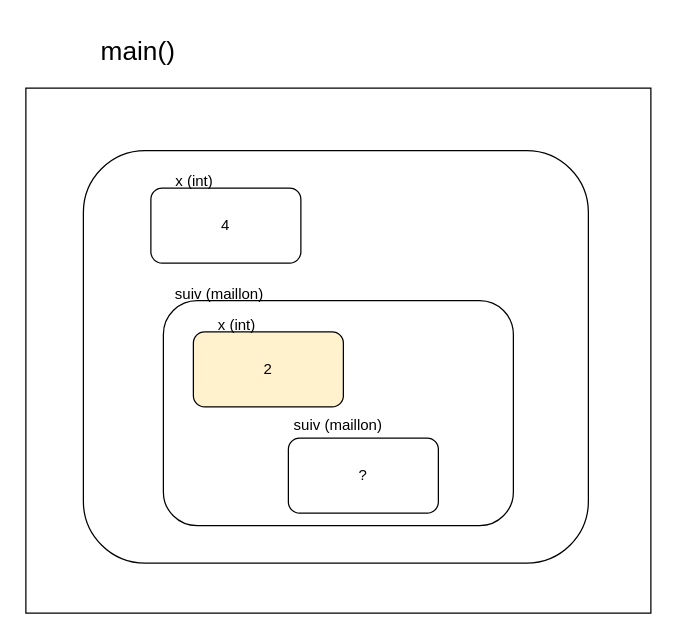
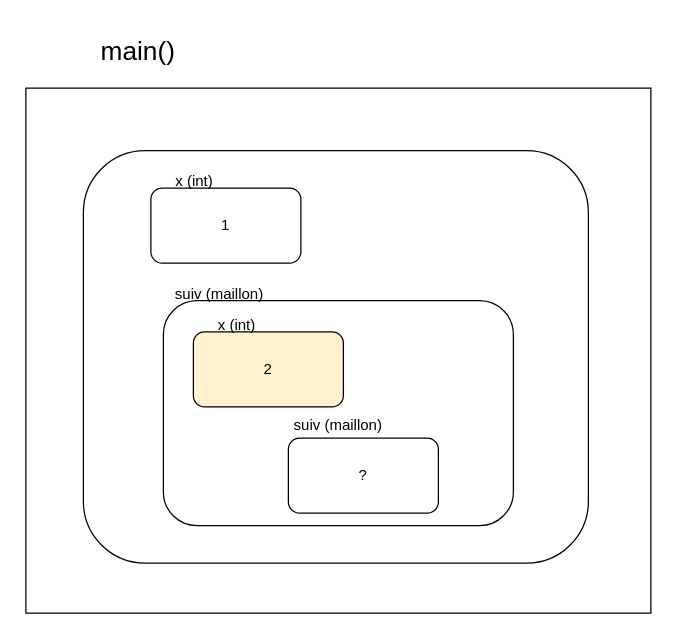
node "4": label "4" -> "1"
